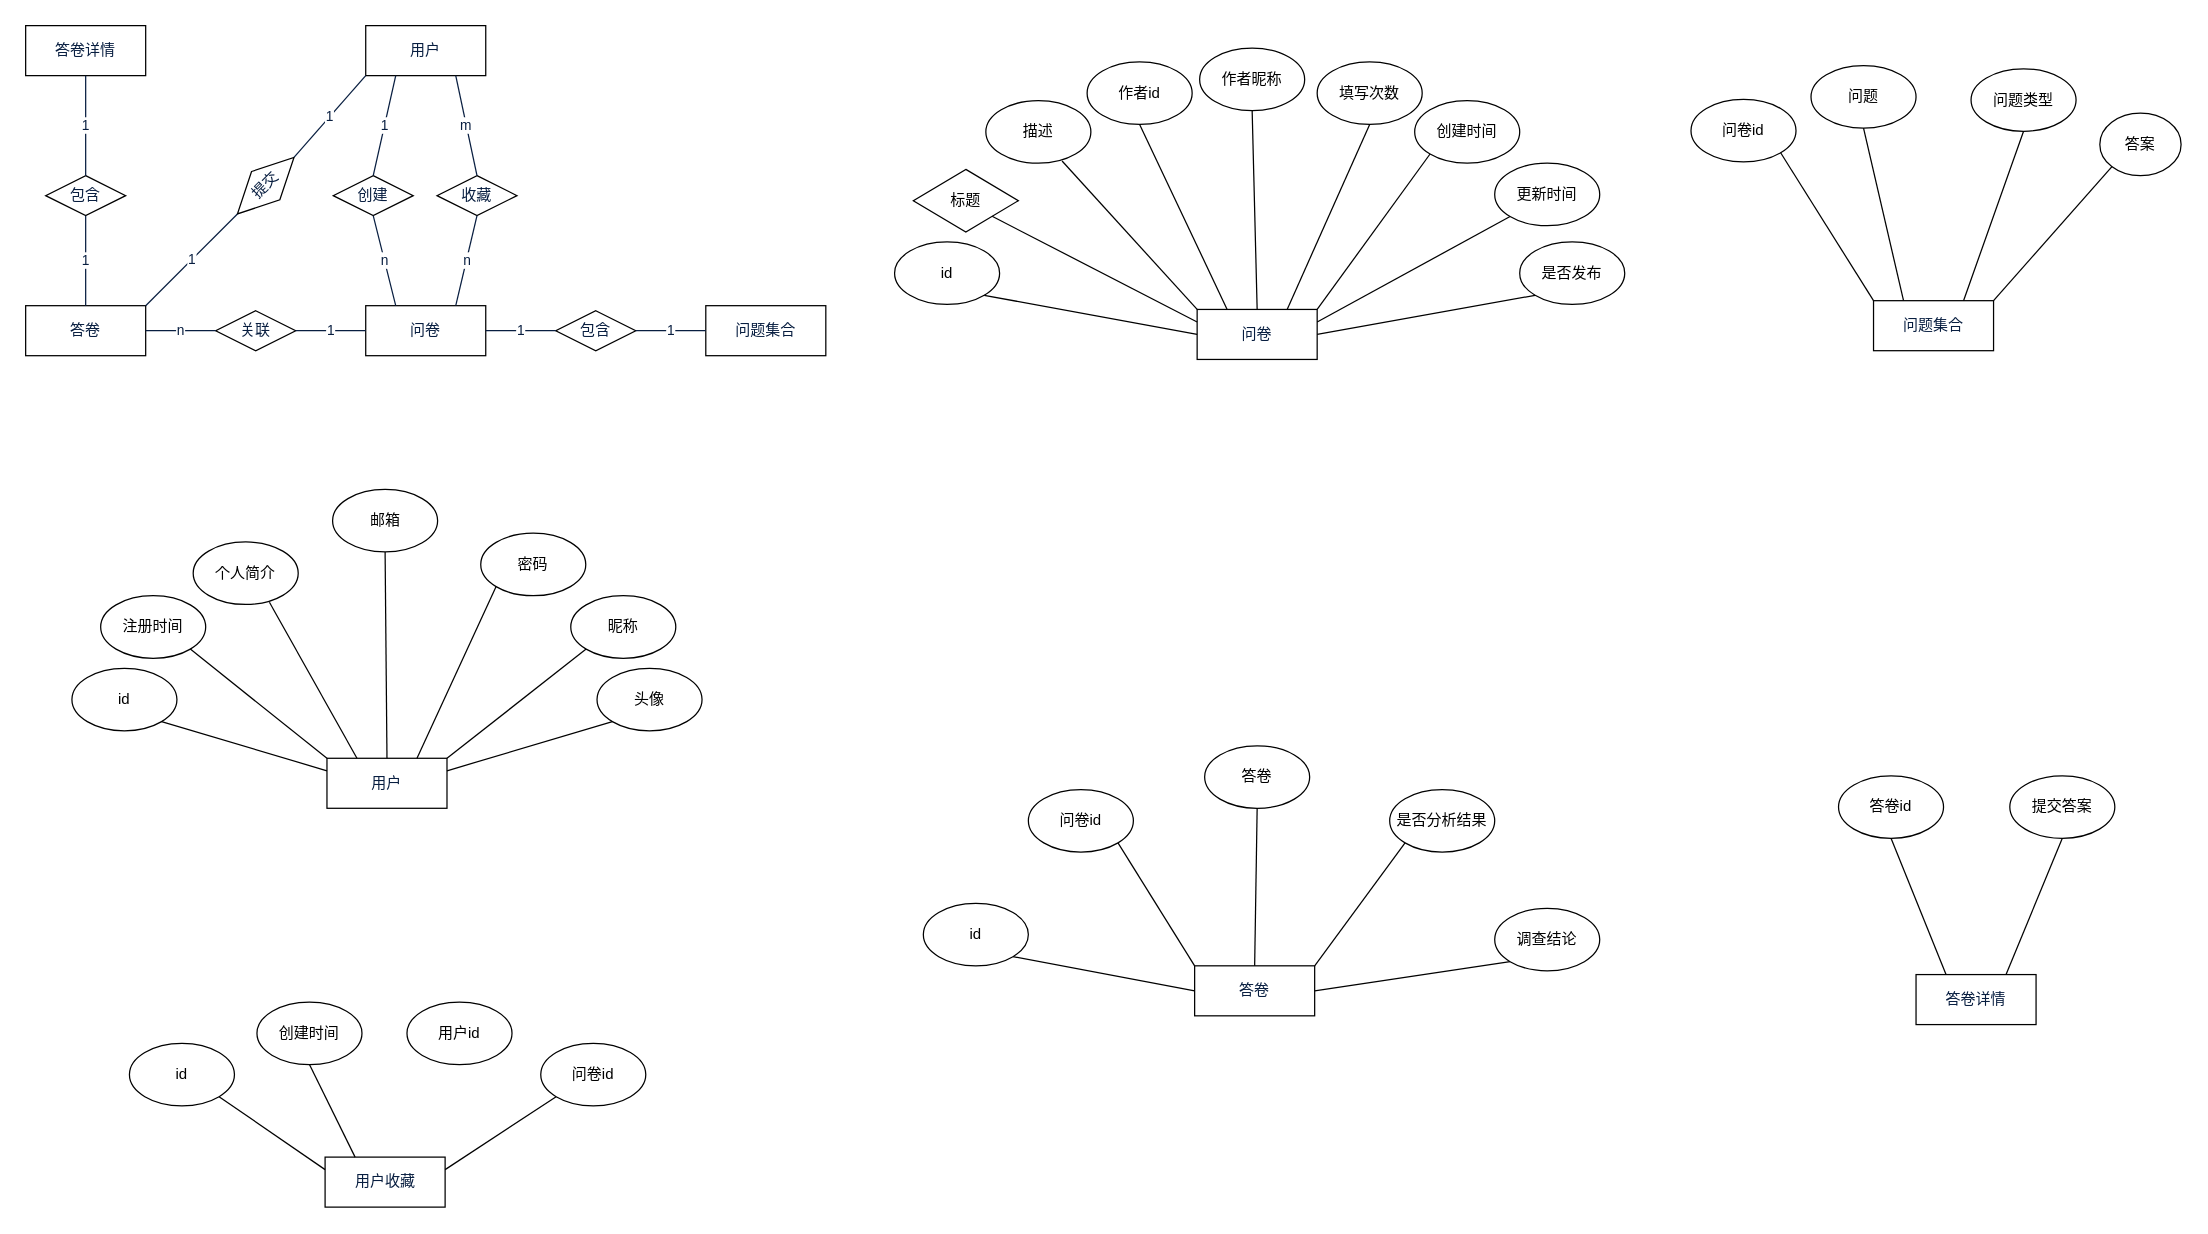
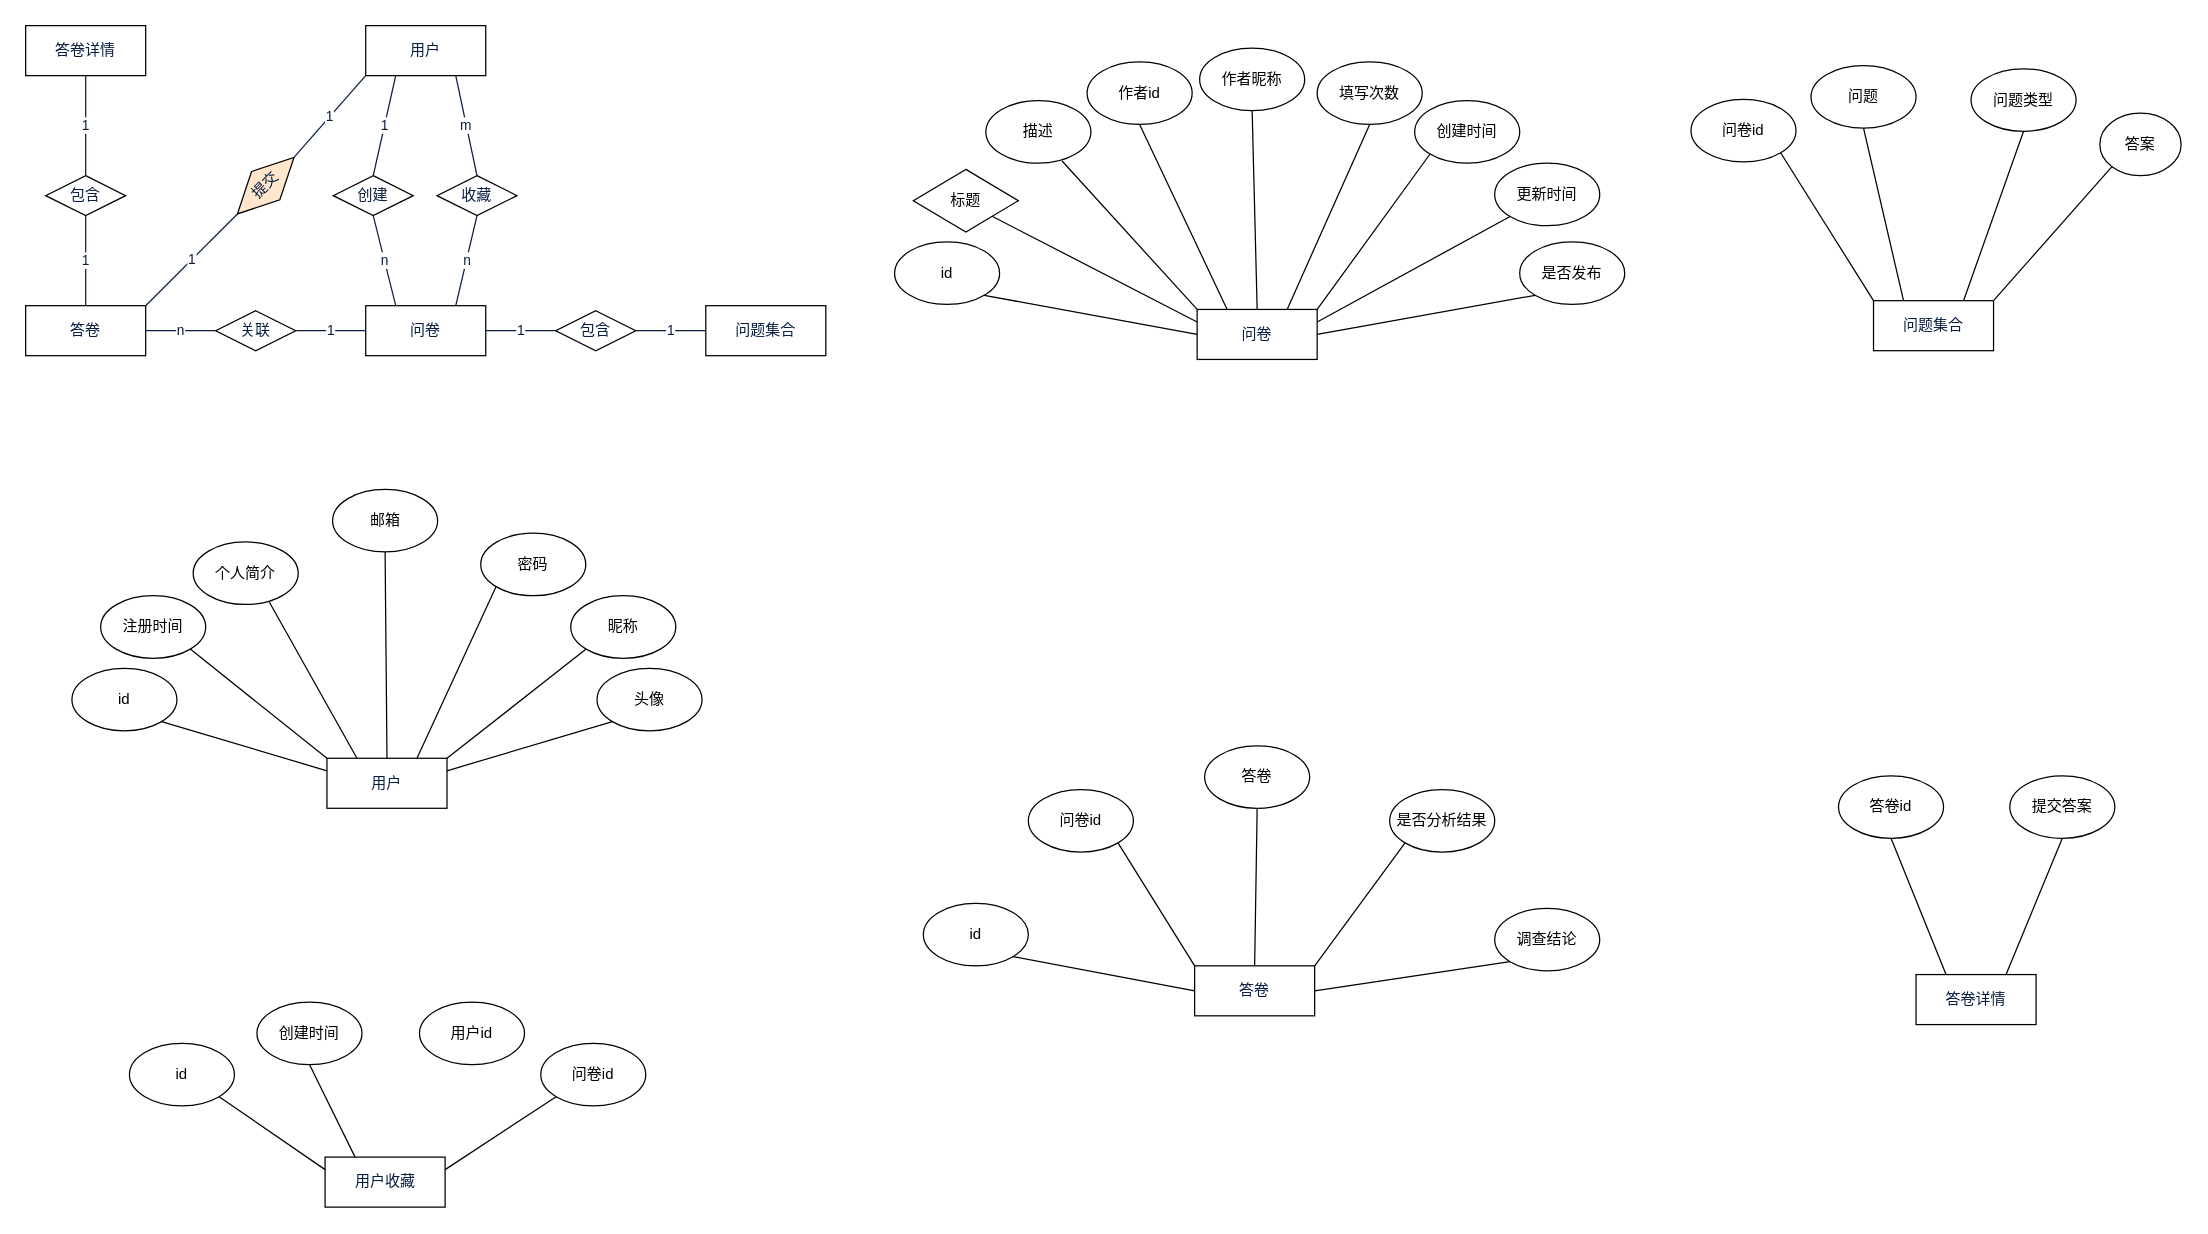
node "提交": fillcolor #ffffff -> #ffe6cc
node "用户id": moved (459, 1033) -> (472, 1033)
